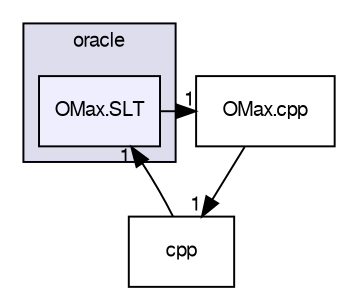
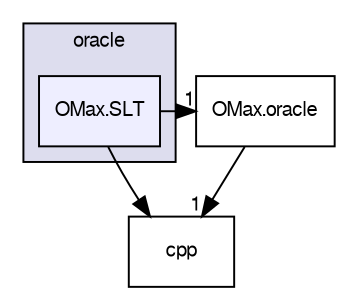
node "OMax.cpp": label "OMax.cpp" -> "OMax.oracle"
edge "cpp" -> "OMax.SLT": reversed
